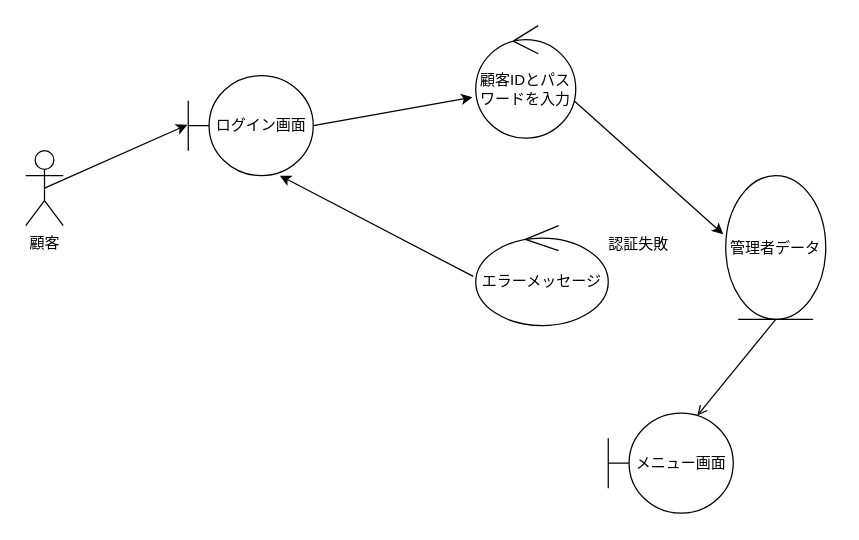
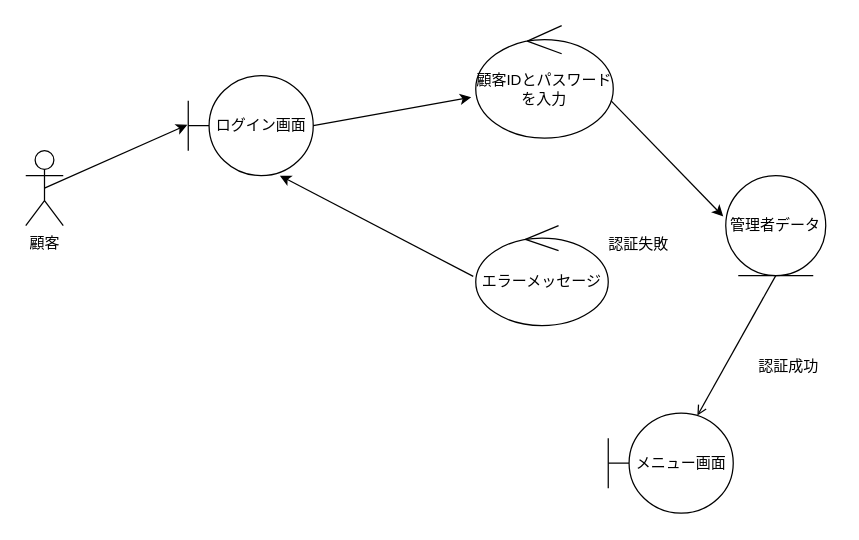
node "顧客IDとパスワードを入力": size 100x113 -> 138x113
node "管理者データ": size 100x144 -> 100x100
node "認証成功": added
